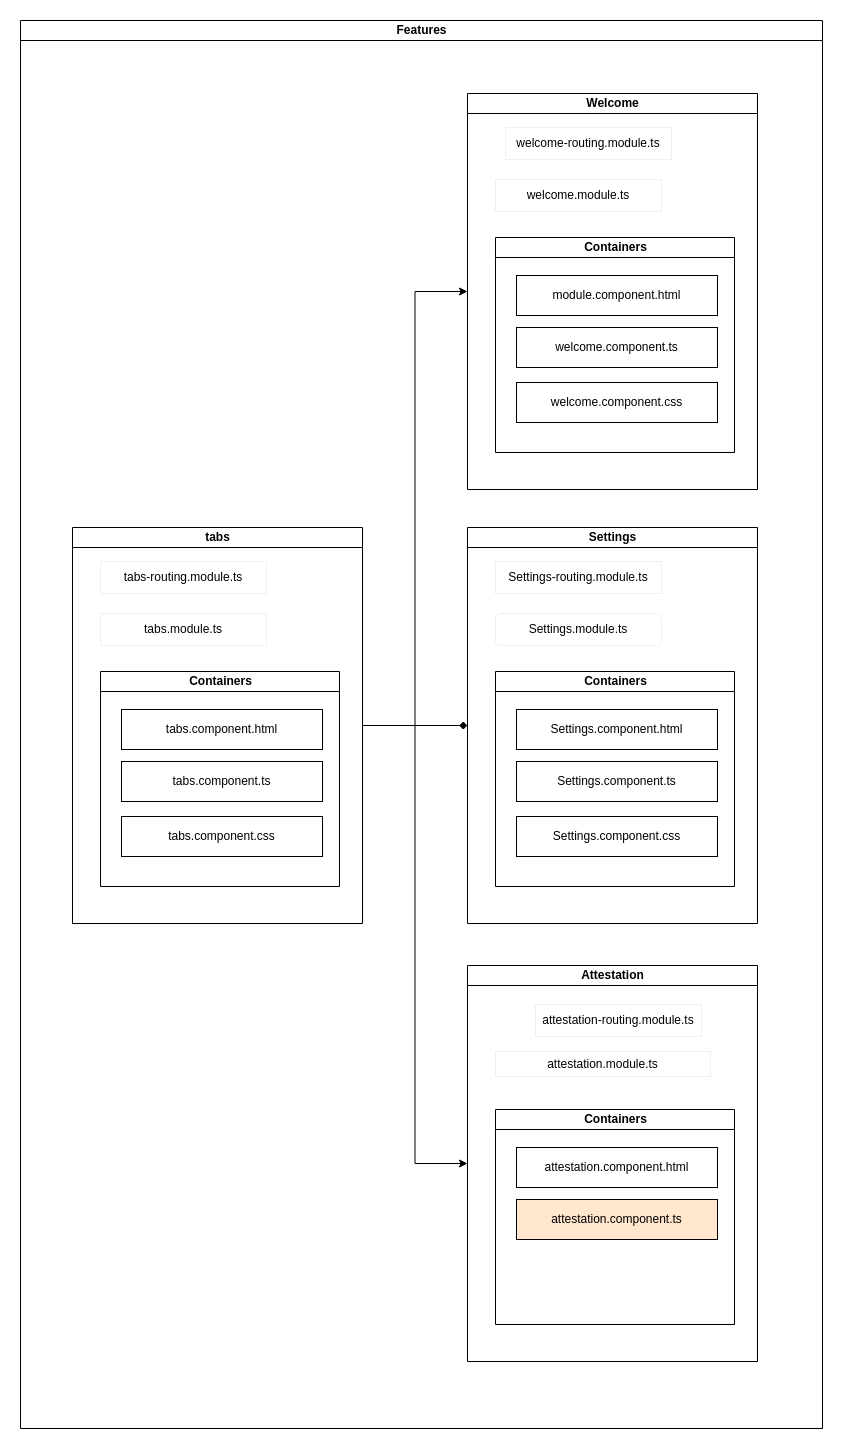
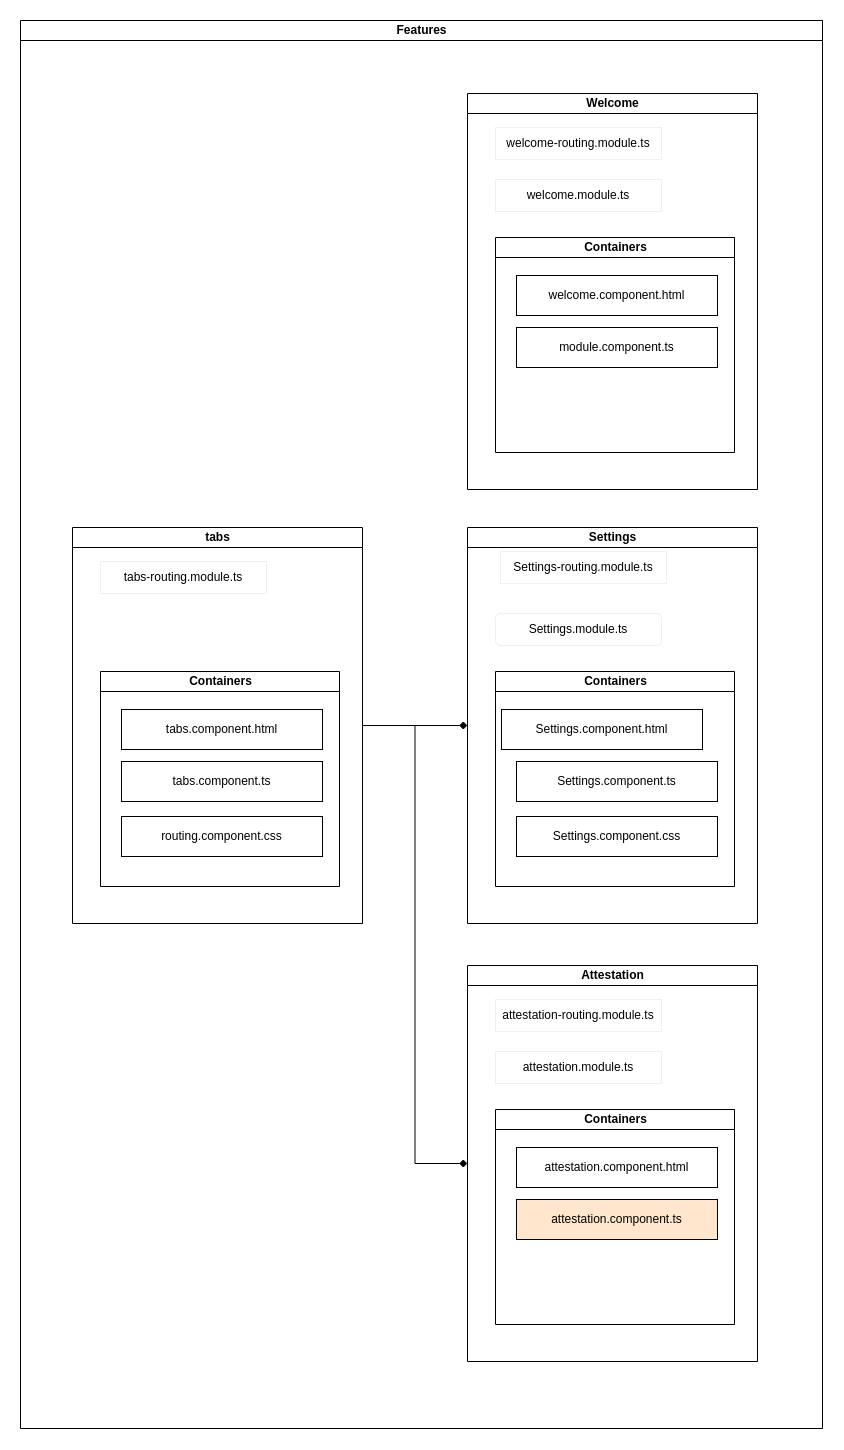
node "welcome-routing.module.ts": moved (589, 144) -> (579, 144)
node "module.component.html": label "module.component.html" -> "welcome.component.html"
node "welcome.component.ts": label "welcome.component.ts" -> "module.component.ts"
node "welcome.component.css": removed
edge "tabs" -> "Welcome": removed
node "Settings-routing.module.ts": moved (579, 578) -> (584, 568)
node "tabs.module.ts": removed
node "Settings.component.html": moved (617, 730) -> (602, 730)
node "tabs.component.css": label "tabs.component.css" -> "routing.component.css"
node "attestation-routing.module.ts": moved (619, 1021) -> (579, 1016)
node "attestation.module.ts": size 215x25 -> 166x32
edge "tabs" -> "Attestation": arrowhead classic -> diamond
